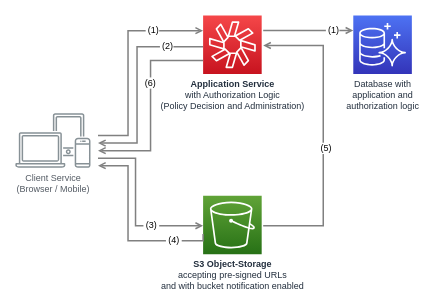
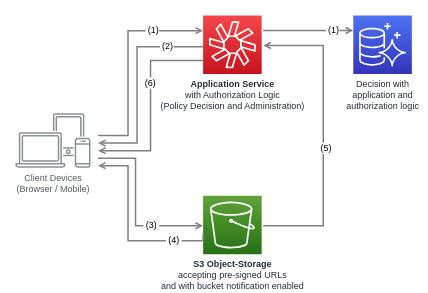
node "Database with application and authorization logic": label "Database with application and authorization logic" -> "Decision with application and authorization logic"
node "Client Service (Browser / Mobile)": label "Client Service (Browser / Mobile)" -> "Client Devices (Browser / Mobile)"
